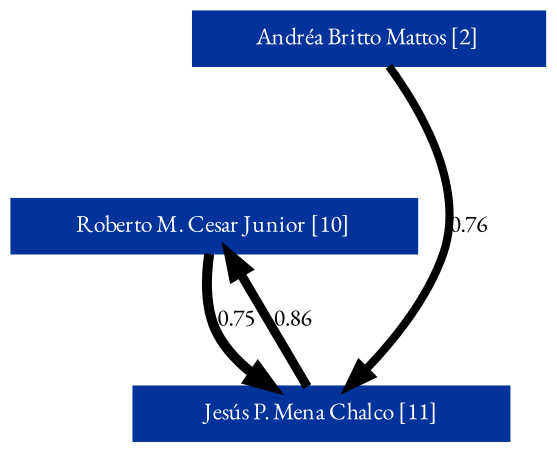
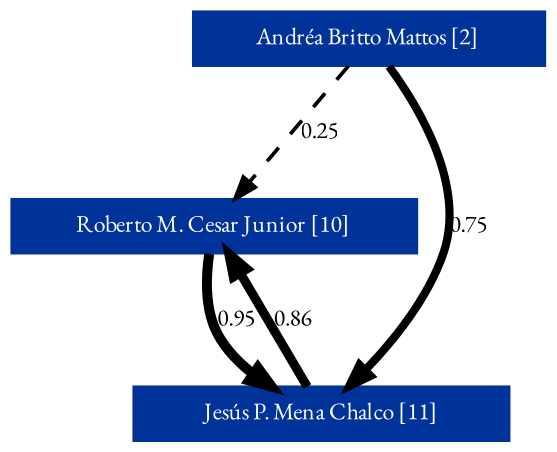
edge "Andréa Britto Mattos [2]" -> "Roberto M. Cesar Junior [10]": added, label "0.25"
edge "Andréa Britto Mattos [2]" -> "Jesús P. Mena Chalco [11]": label "0.76" -> "0.75"
edge "Roberto M. Cesar Junior [10]" -> "Jesús P. Mena Chalco [11]": label "0.75" -> "0.95"
